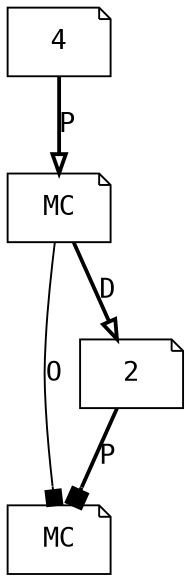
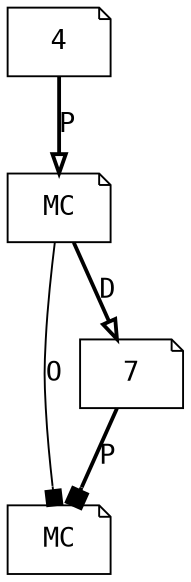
node "2": label "2" -> "7"
